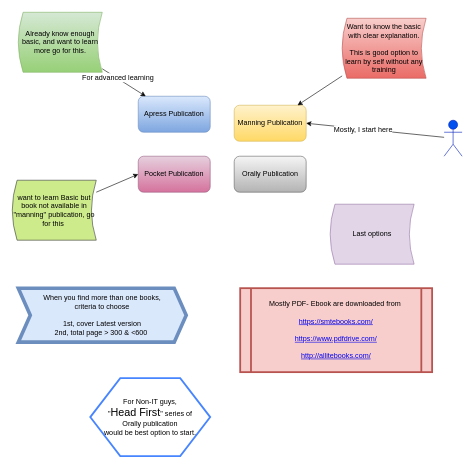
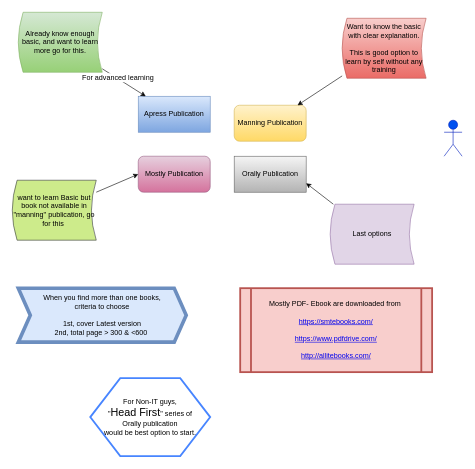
node "Apress Publication": shape rounded rectangle -> rectangle
edge "Actor" -> "Manning Publication": removed, label "Mostly, I start here"
node "Pocket Publication": label "Pocket Publication" -> "Mostly Publication"
node "Orally Publication": shape rounded rectangle -> rectangle
edge "Last options" -> "Orally Publication": added
